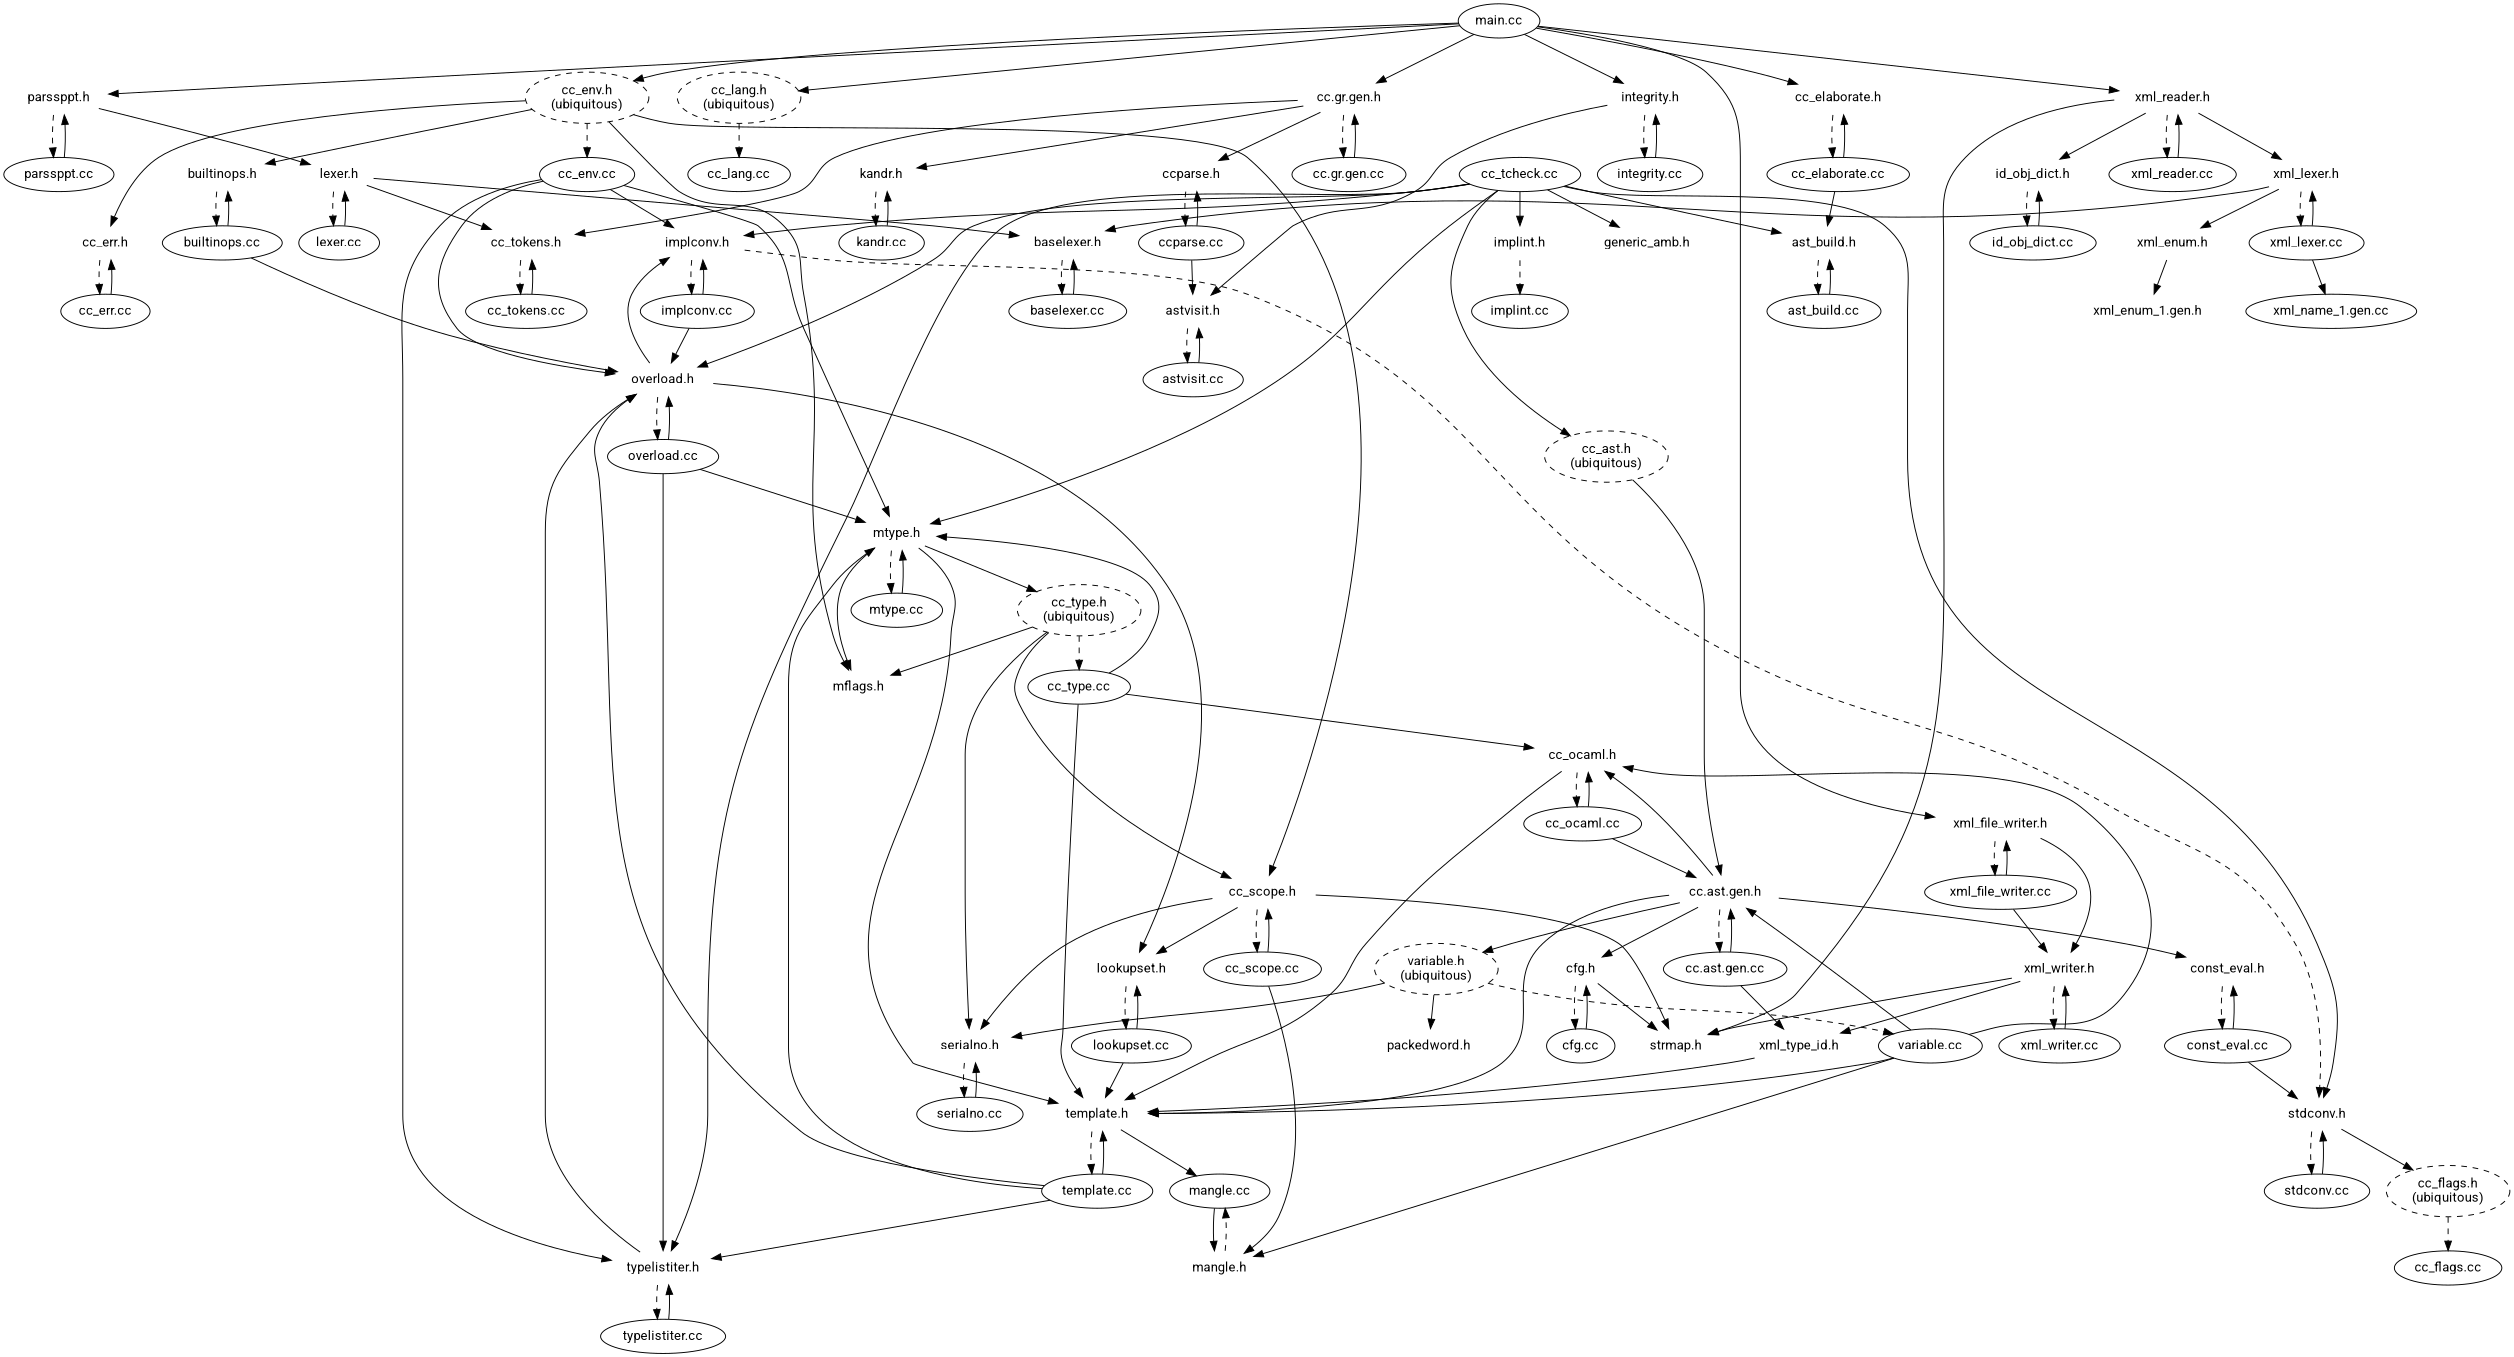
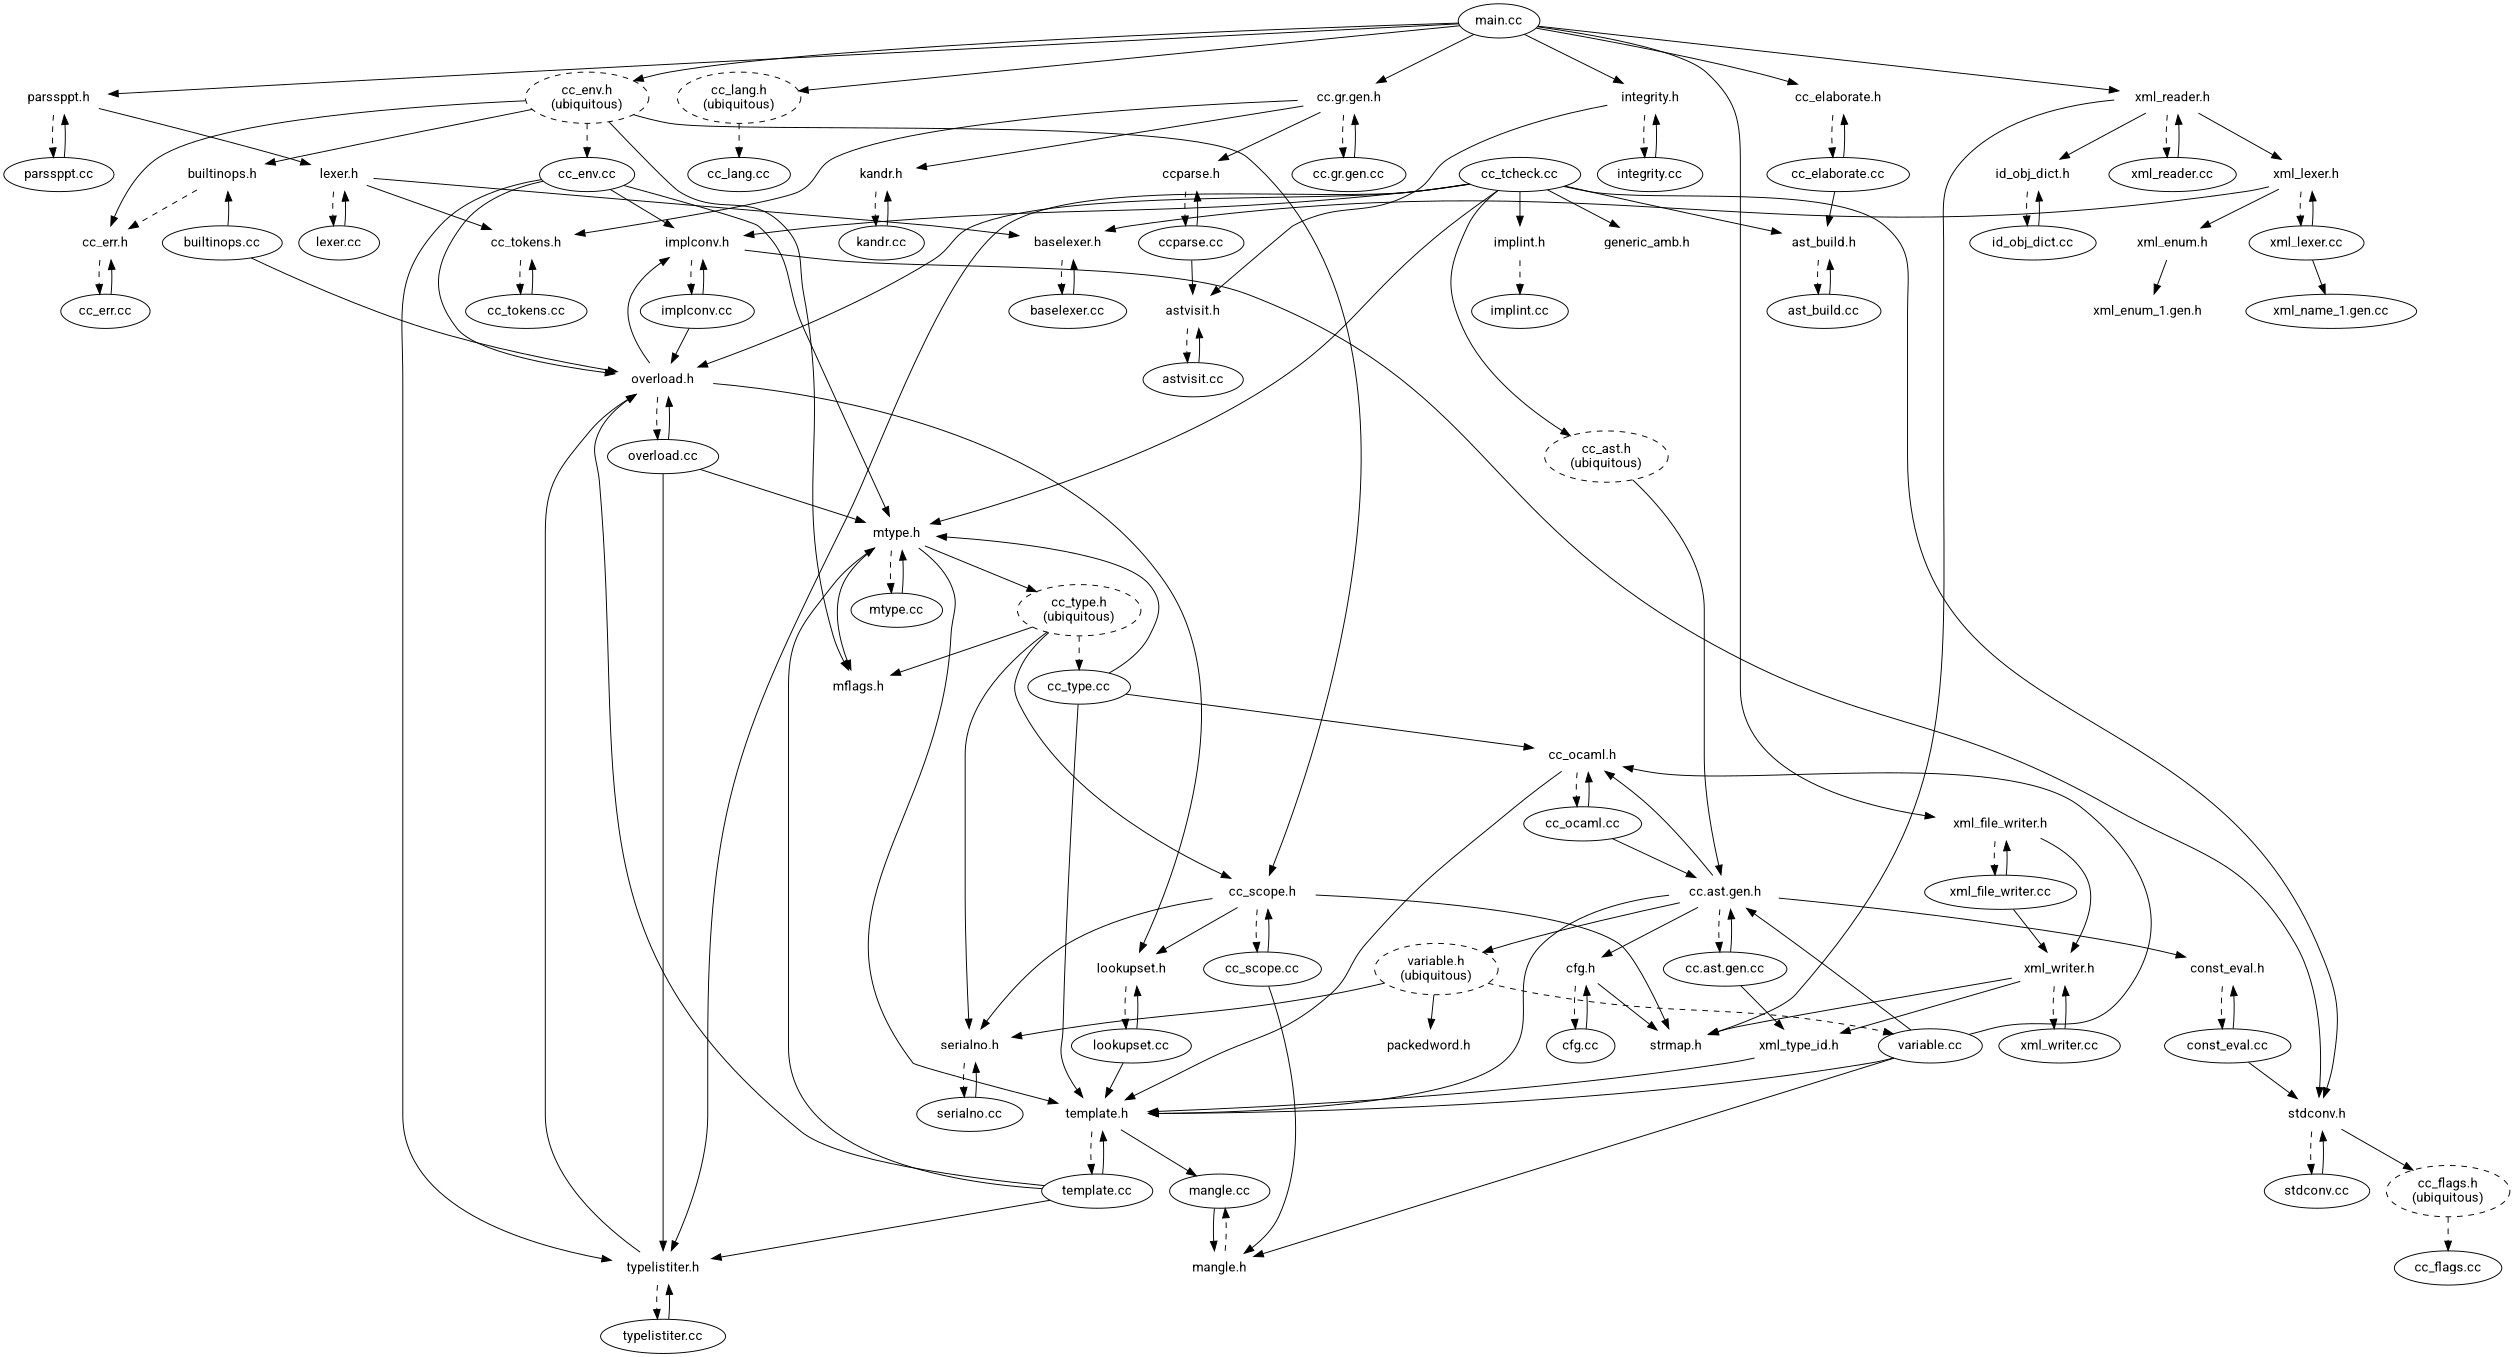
edge "builtinops.h" -> "builtinops.cc": now "builtinops.h" -> "cc_err.h"
edge "implconv.h" -> "stdconv.h": style dashed -> solid
